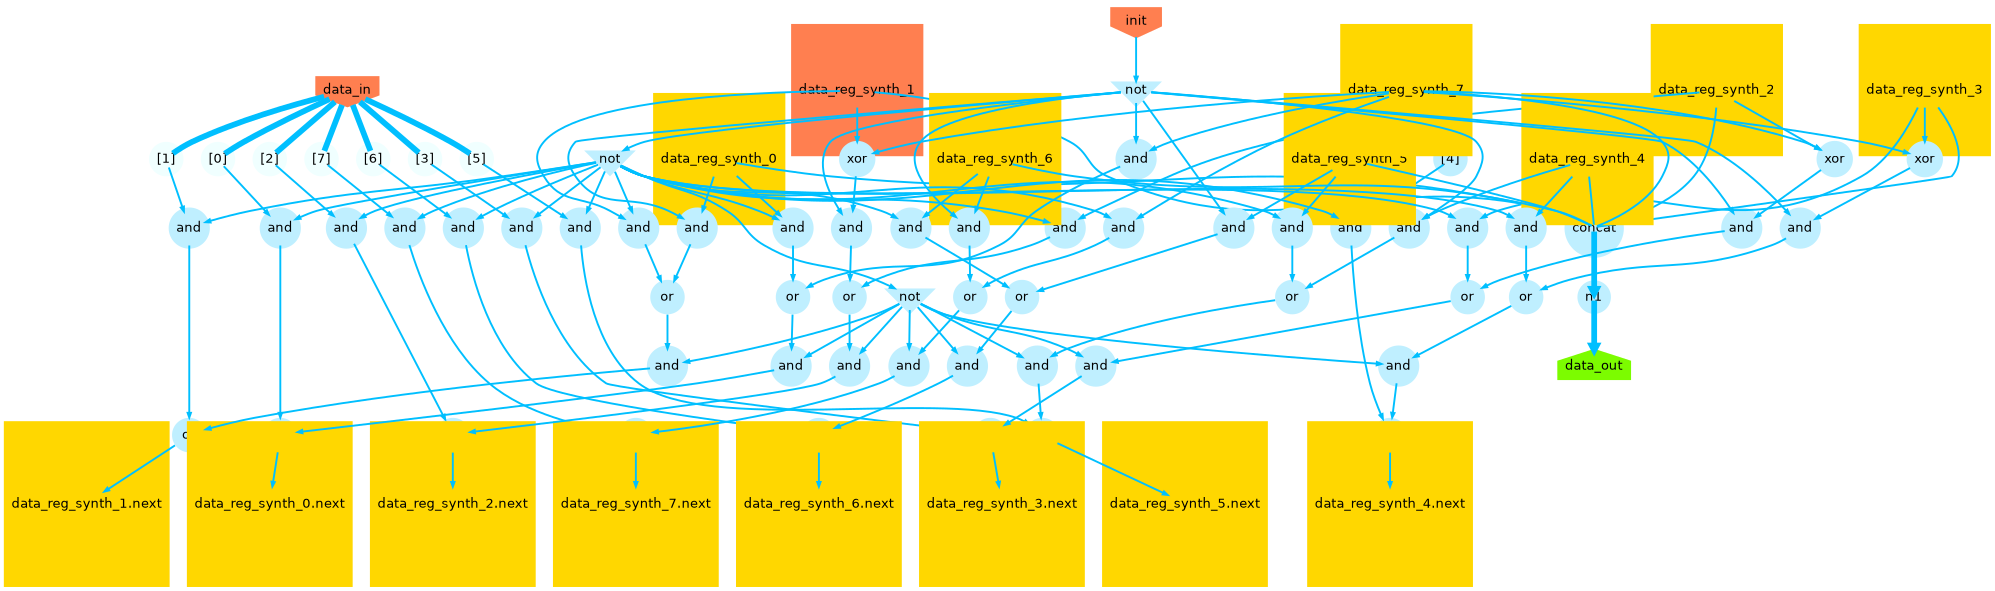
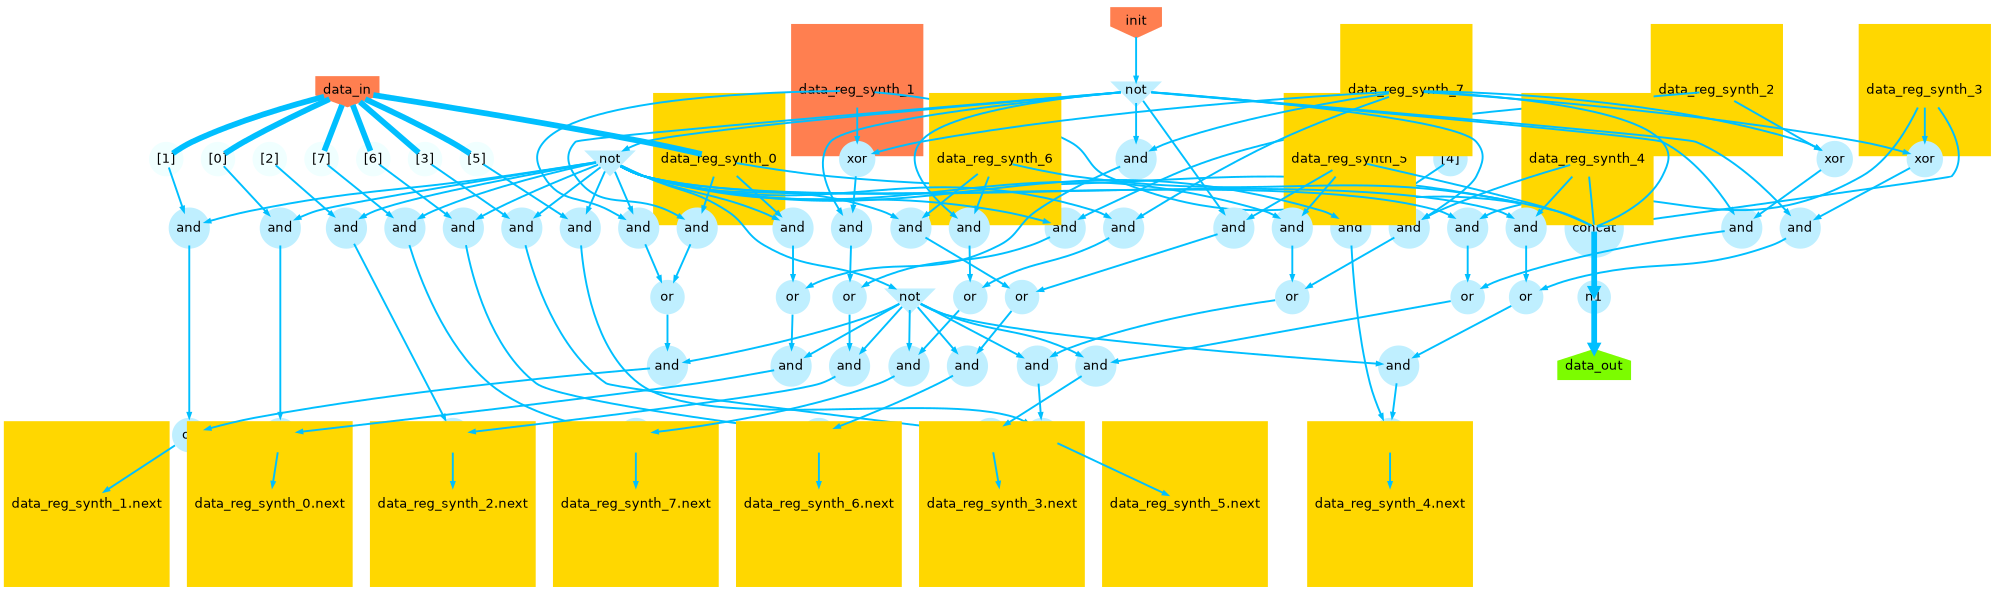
edge "data_in" -- "[2]": now "data_in" -- "data_reg_synth_0"
edge "data_reg_synth_2" -- "concat": removed
